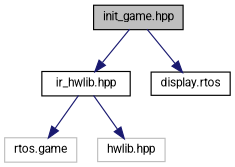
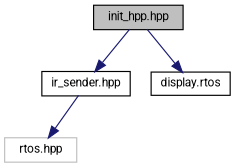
node "init_game.hpp": label "init_game.hpp" -> "init_hpp.hpp"
node "ir_hwlib.hpp": label "ir_hwlib.hpp" -> "ir_sender.hpp"
node "rtos.game": label "rtos.game" -> "rtos.hpp"
node "hwlib.hpp": removed
